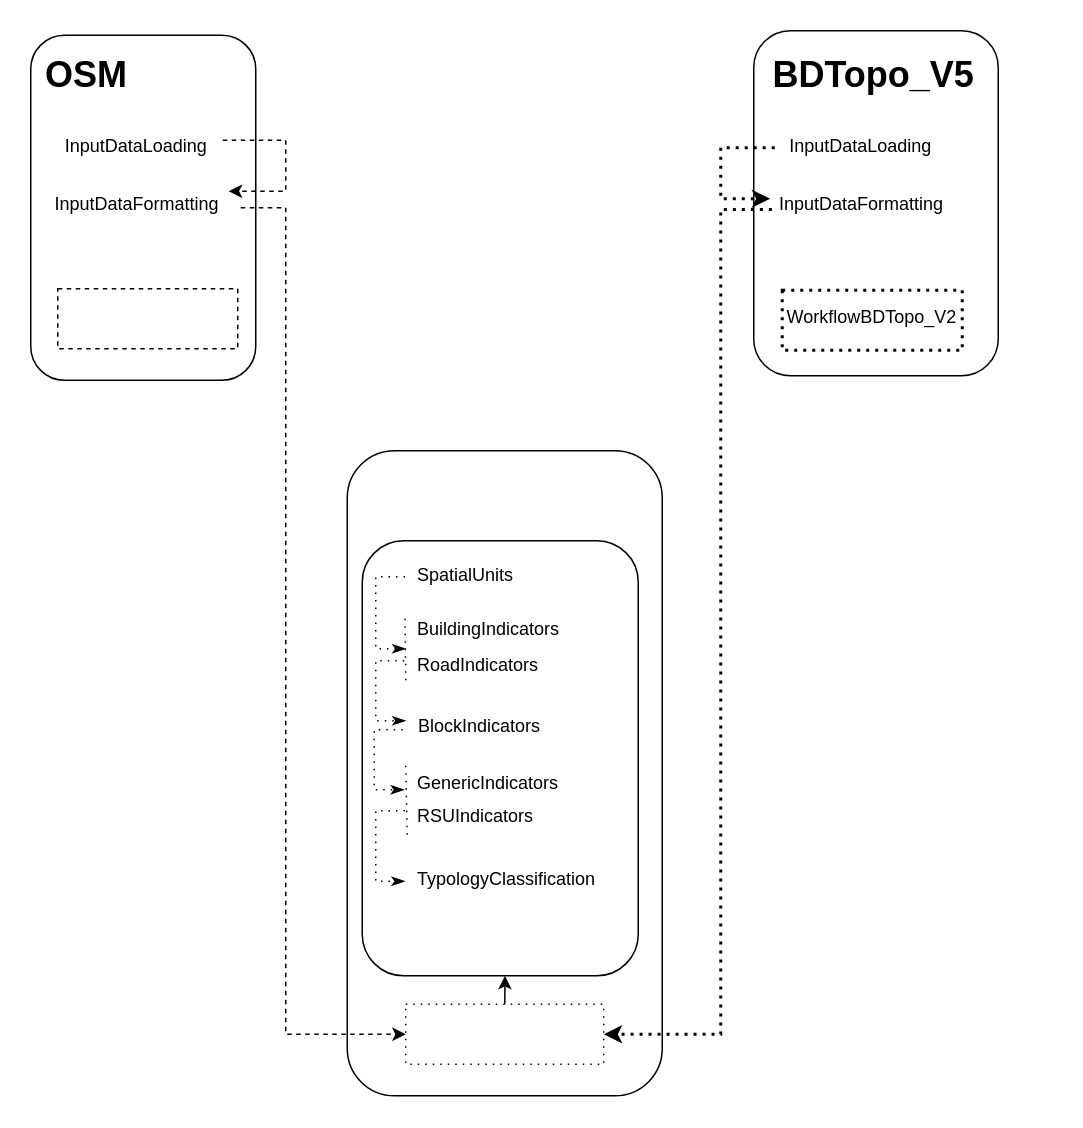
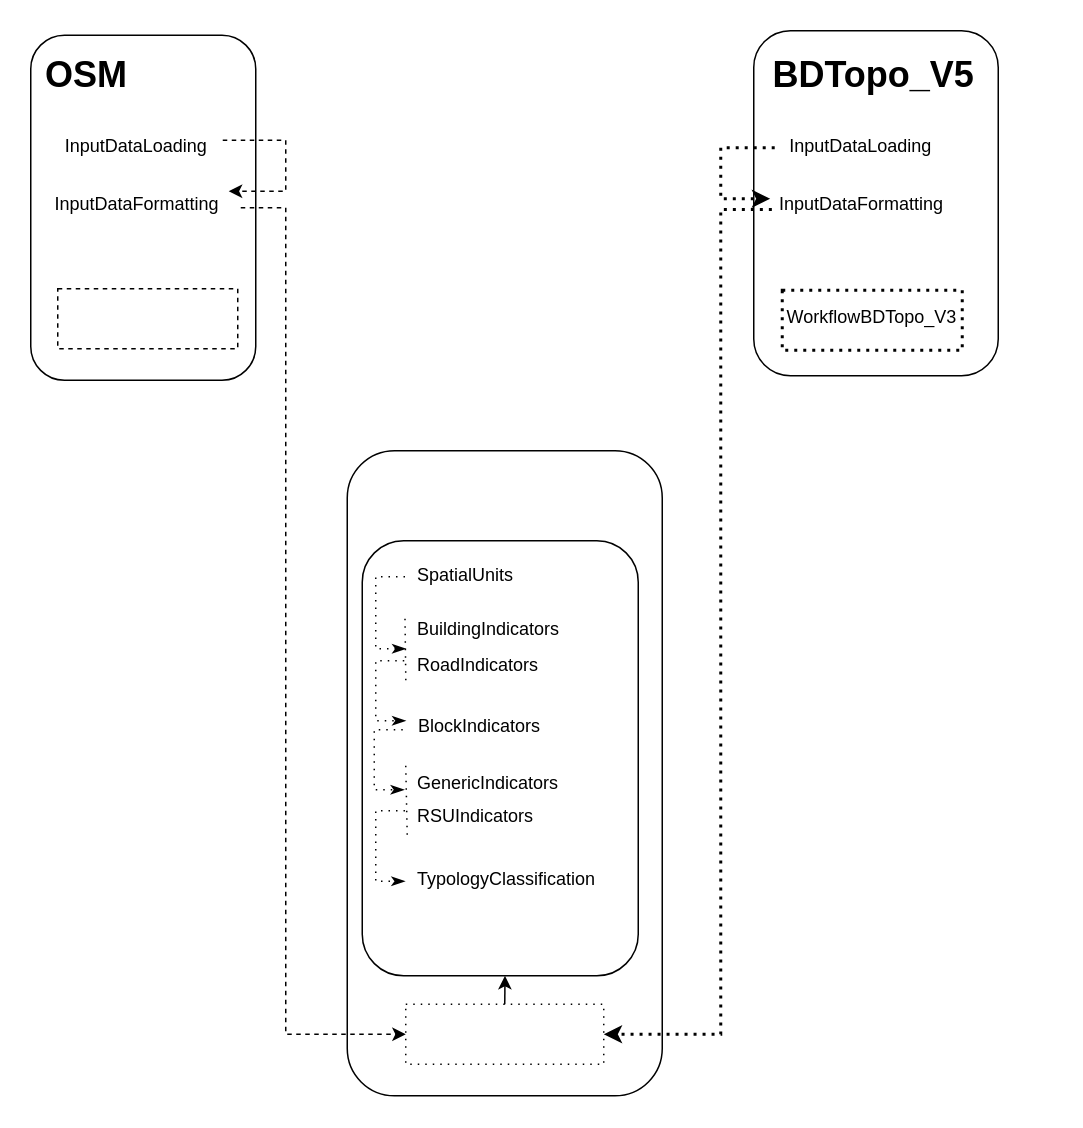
node "WorkflowBDTopo_V2": label "WorkflowBDTopo_V2" -> "WorkflowBDTopo_V3"
